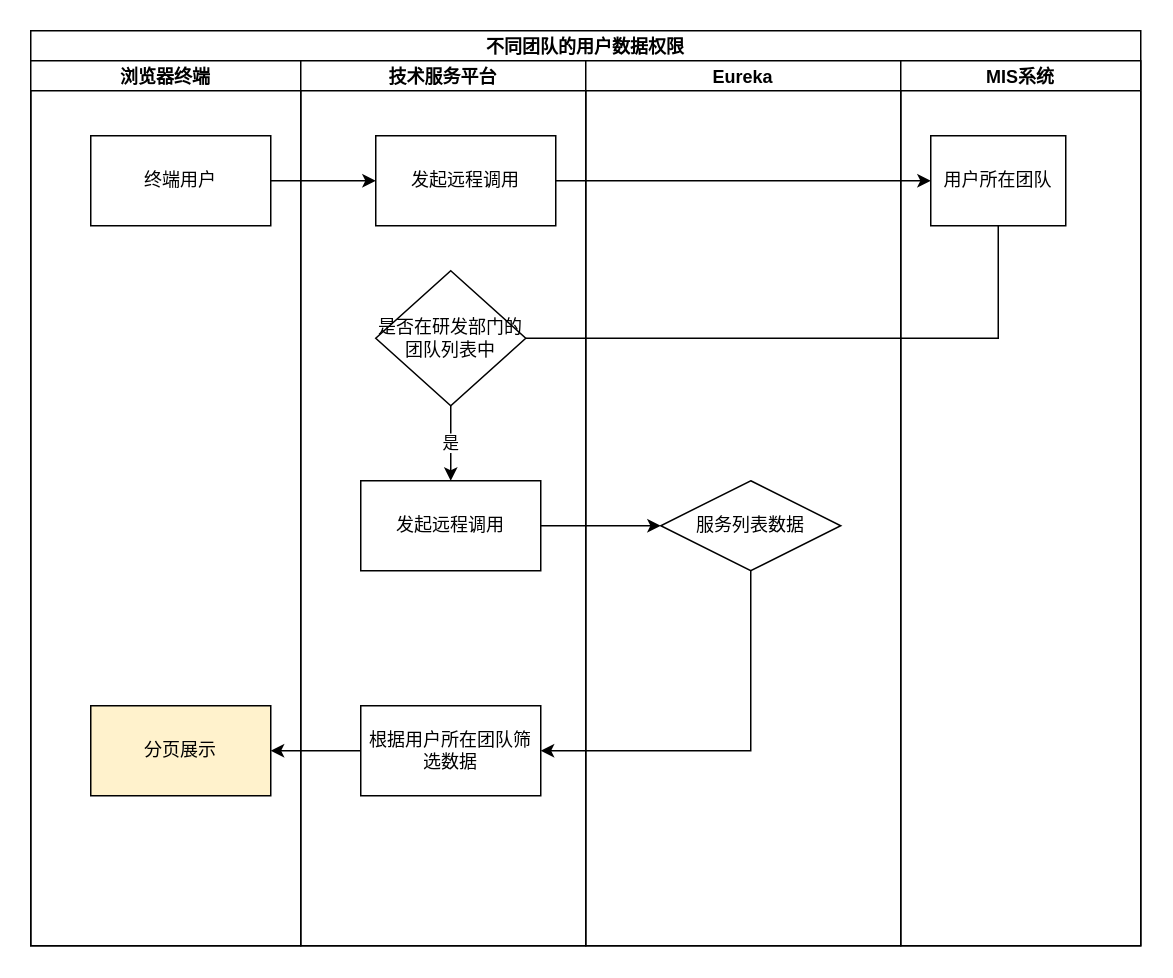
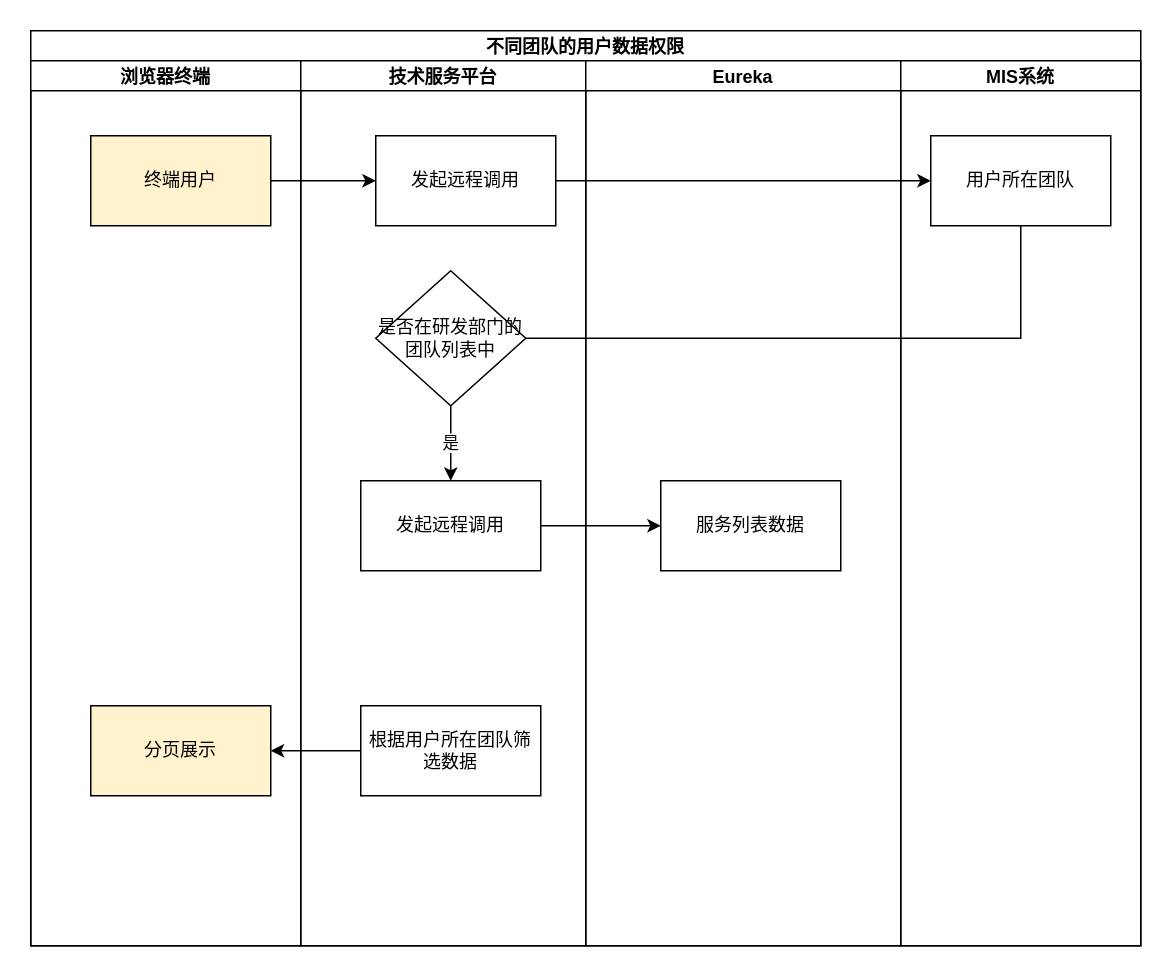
node "终端用户": fillcolor #ffffff -> #fff2cc
node "用户所在团队": size 135x90 -> 180x90
node "服务列表数据": shape diamond -> rectangle
edge "服务列表数据" -> "根据用户所在团队筛选数据": removed
